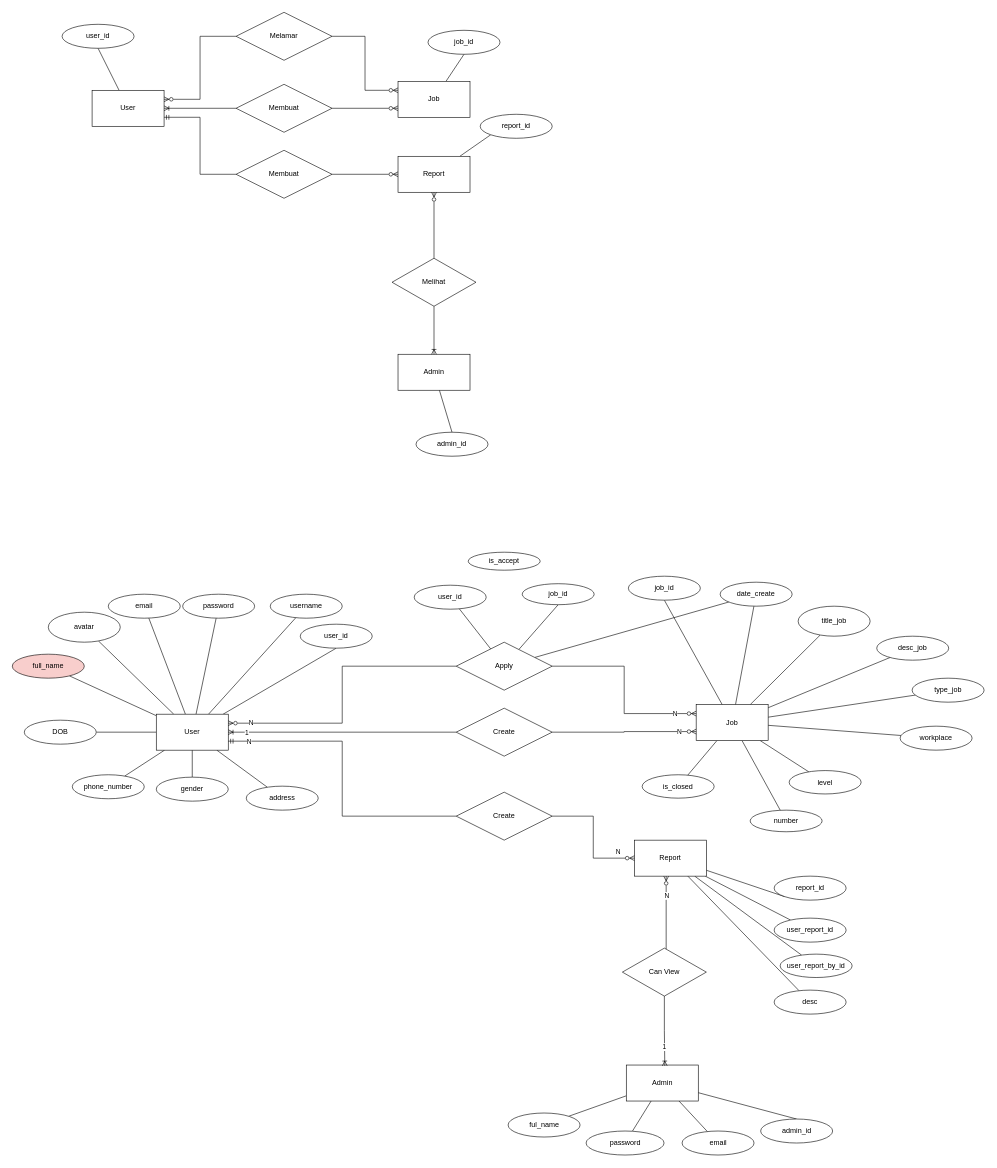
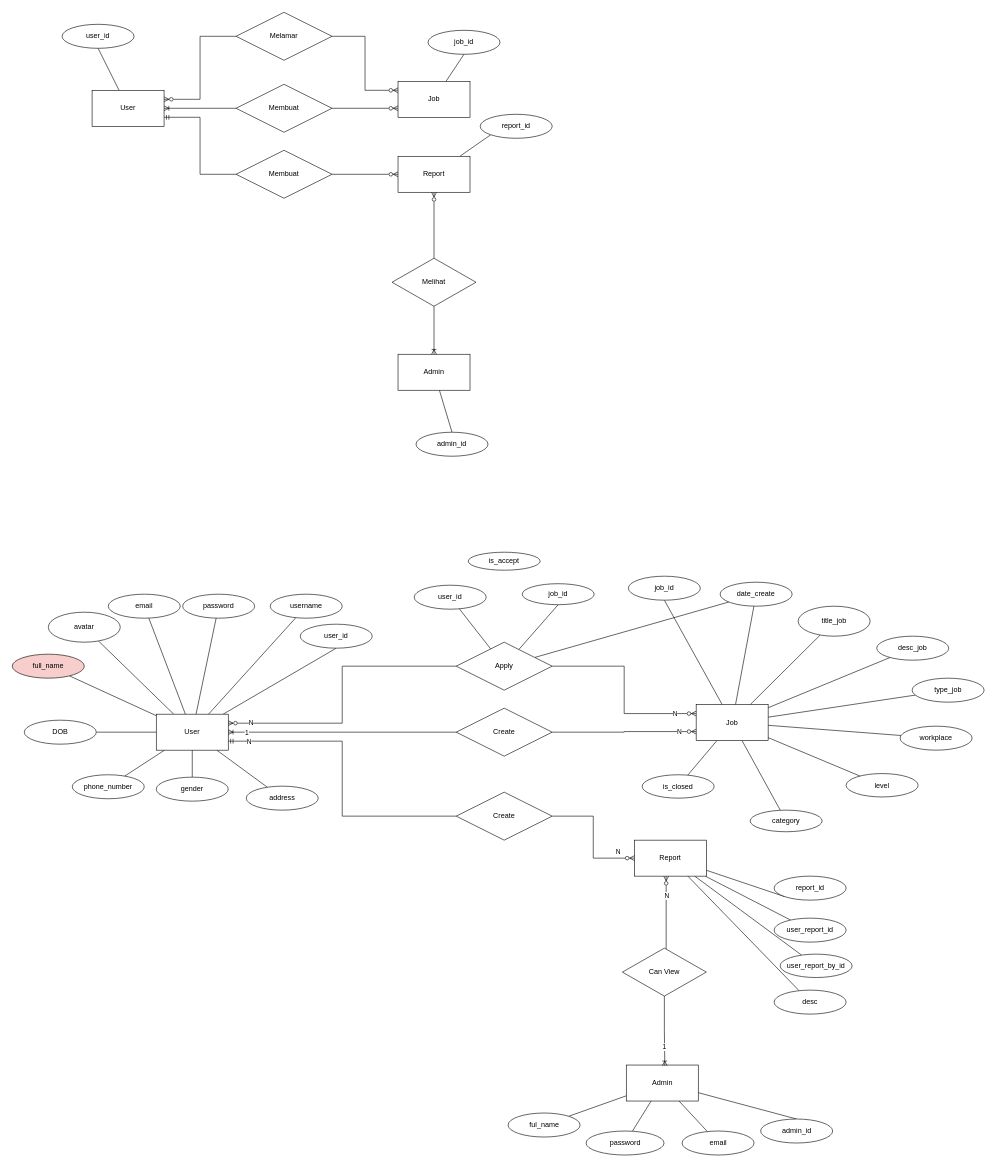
node "level": moved (825, 782) -> (882, 785)
node "number": label "number" -> "category"
